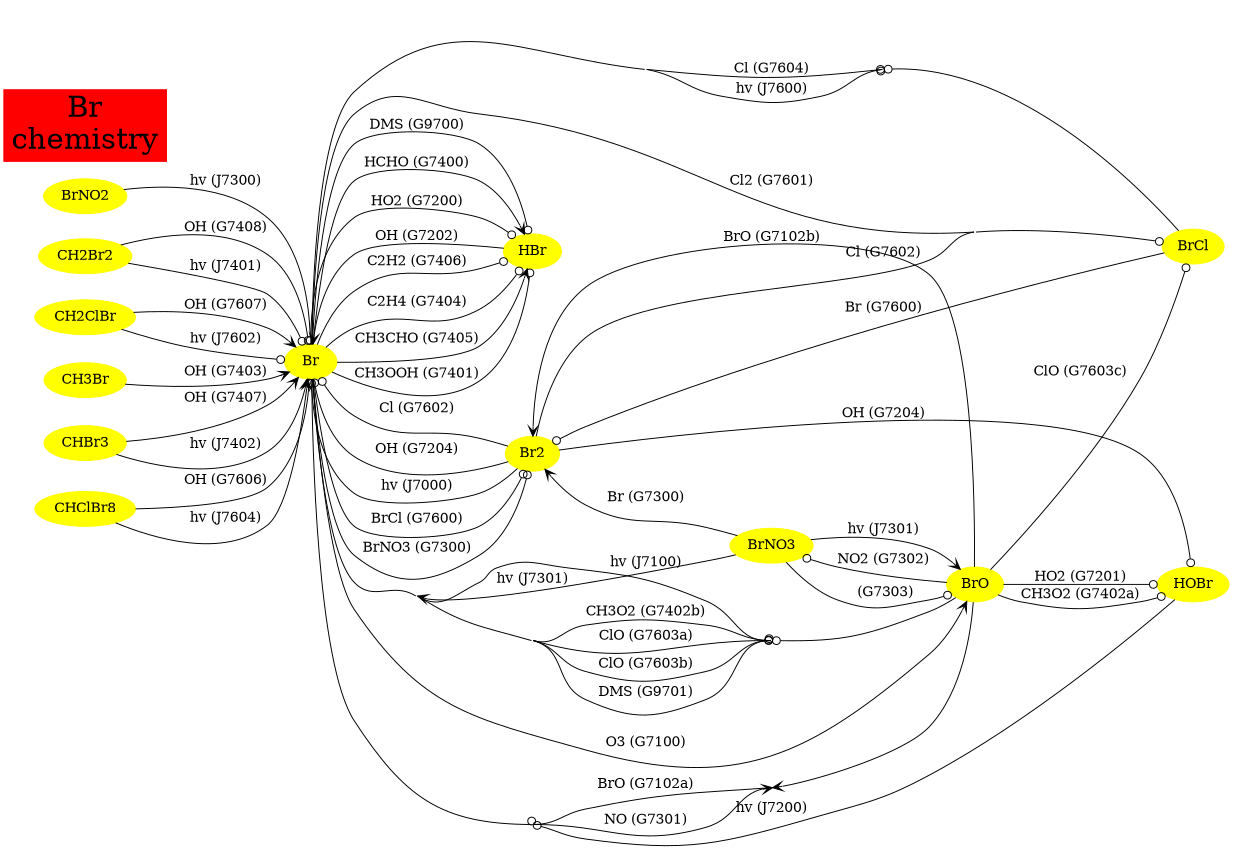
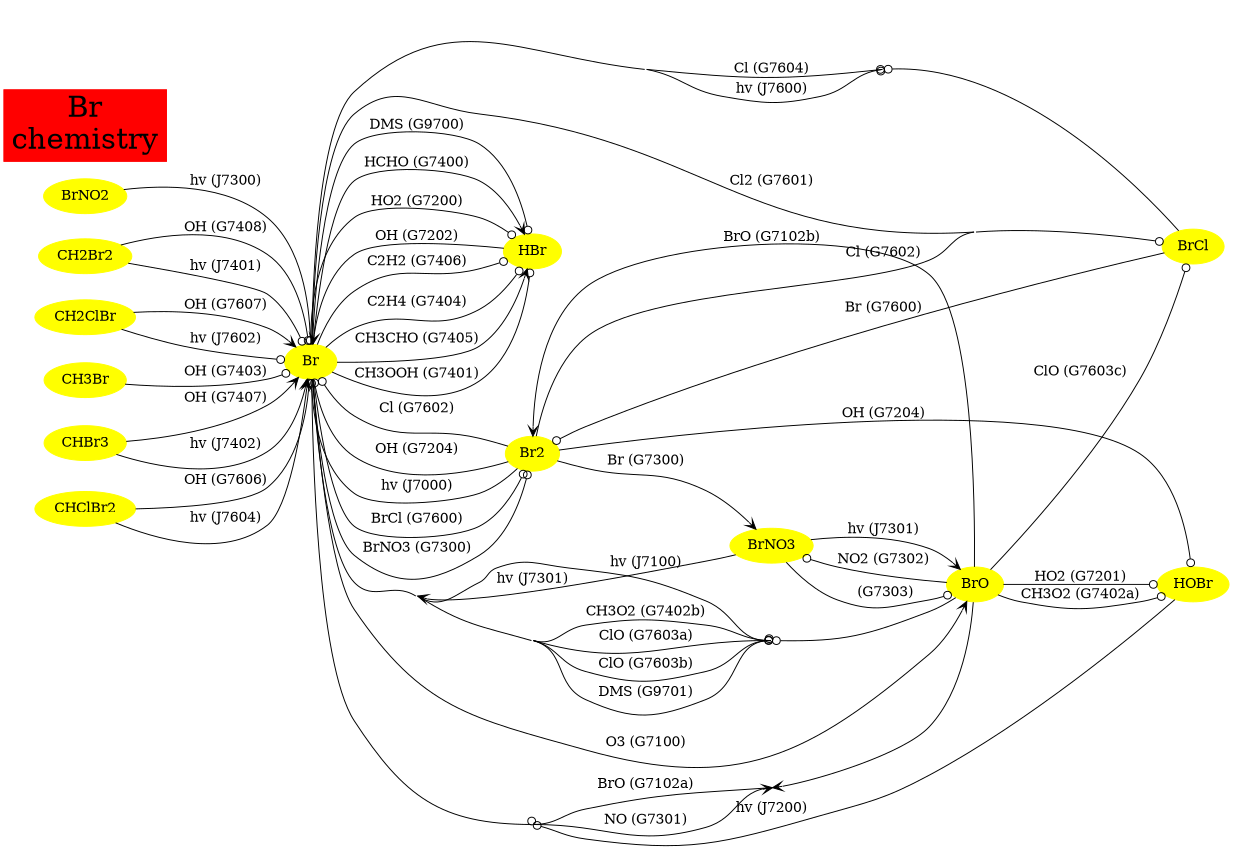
edge "CH3Br" -> "Br": arrowhead vee -> odot
node "CHClBr8": label "CHClBr8" -> "CHClBr2"
edge "BrNO3" -> "Br2": reversed
